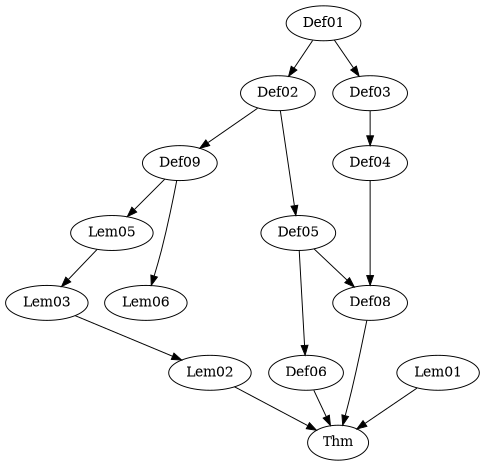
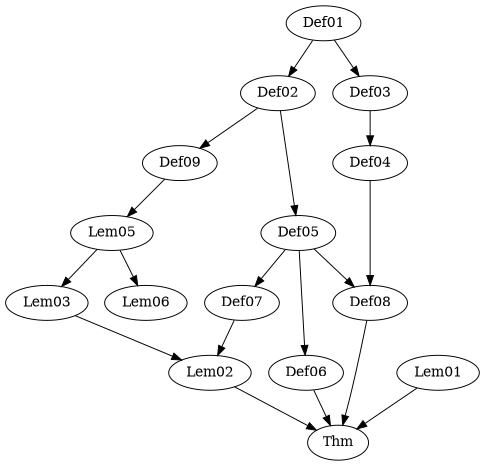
edge "Def09" -> "Lem06": now "Lem05" -> "Lem06"
node "Def07": added
